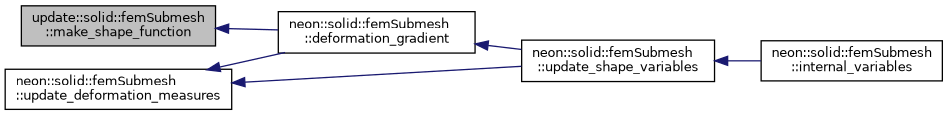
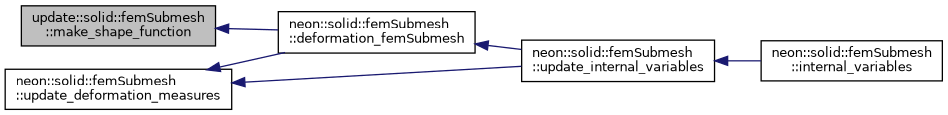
node "neon::solid::femSubmesh ::deformation_gradient": label "neon::solid::femSubmesh ::deformation_gradient" -> "neon::solid::femSubmesh ::deformation_femSubmesh"
node "neon::solid::femSubmesh ::update_shape_variables": label "neon::solid::femSubmesh ::update_shape_variables" -> "neon::solid::femSubmesh ::update_internal_variables"
